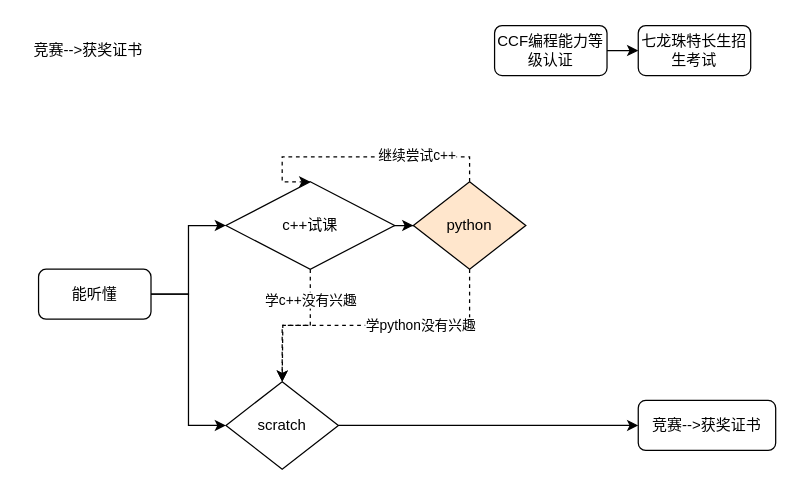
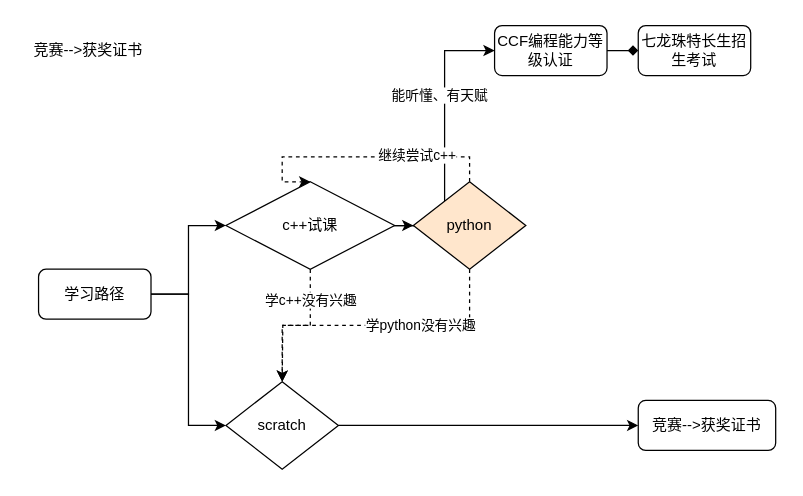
edge "c++试课" -> "CCF编程能力等级认证": added, label "能听懂、有天赋"
edge "CCF编程能力等级认证" -> "七龙珠特长生招生考试": arrowhead classic -> diamond
node "能听懂": label "能听懂" -> "学习路径"
